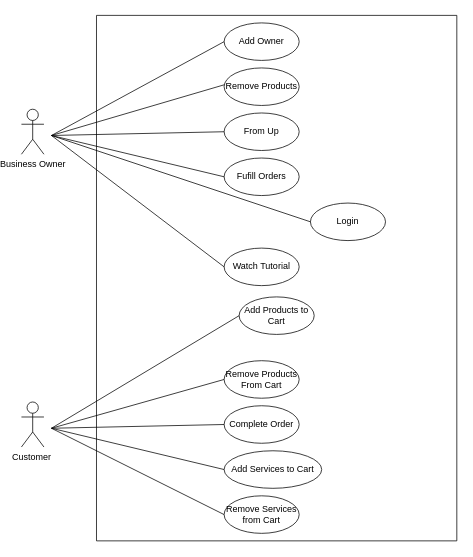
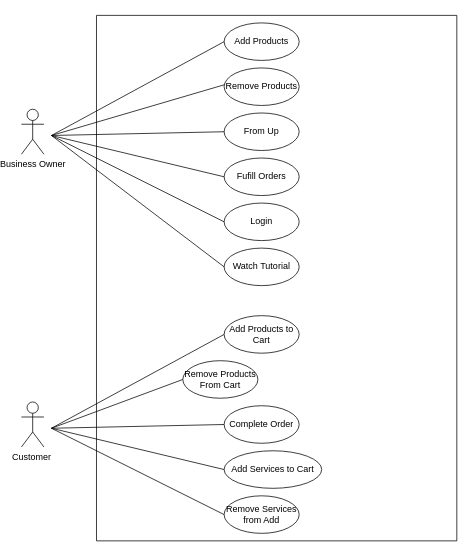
node "Add Owner": label "Add Owner" -> "Add Products"
node "Login": moved (348, 222) -> (261, 222)
node "Add Products to Cart": moved (276, 315) -> (261, 334)
node "Remove Products From Cart": moved (261, 379) -> (220, 379)
node "Remove Services from Cart": label "Remove Services from Cart" -> "Remove Services from Add"
